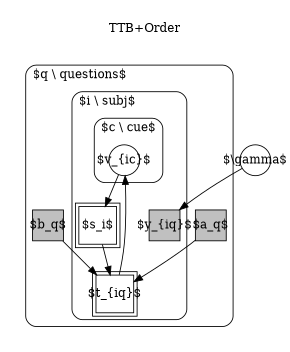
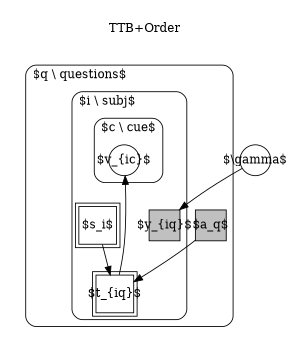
edge "$v_{ic}$" -> "$s_i$": removed
node "$b_q$": removed
